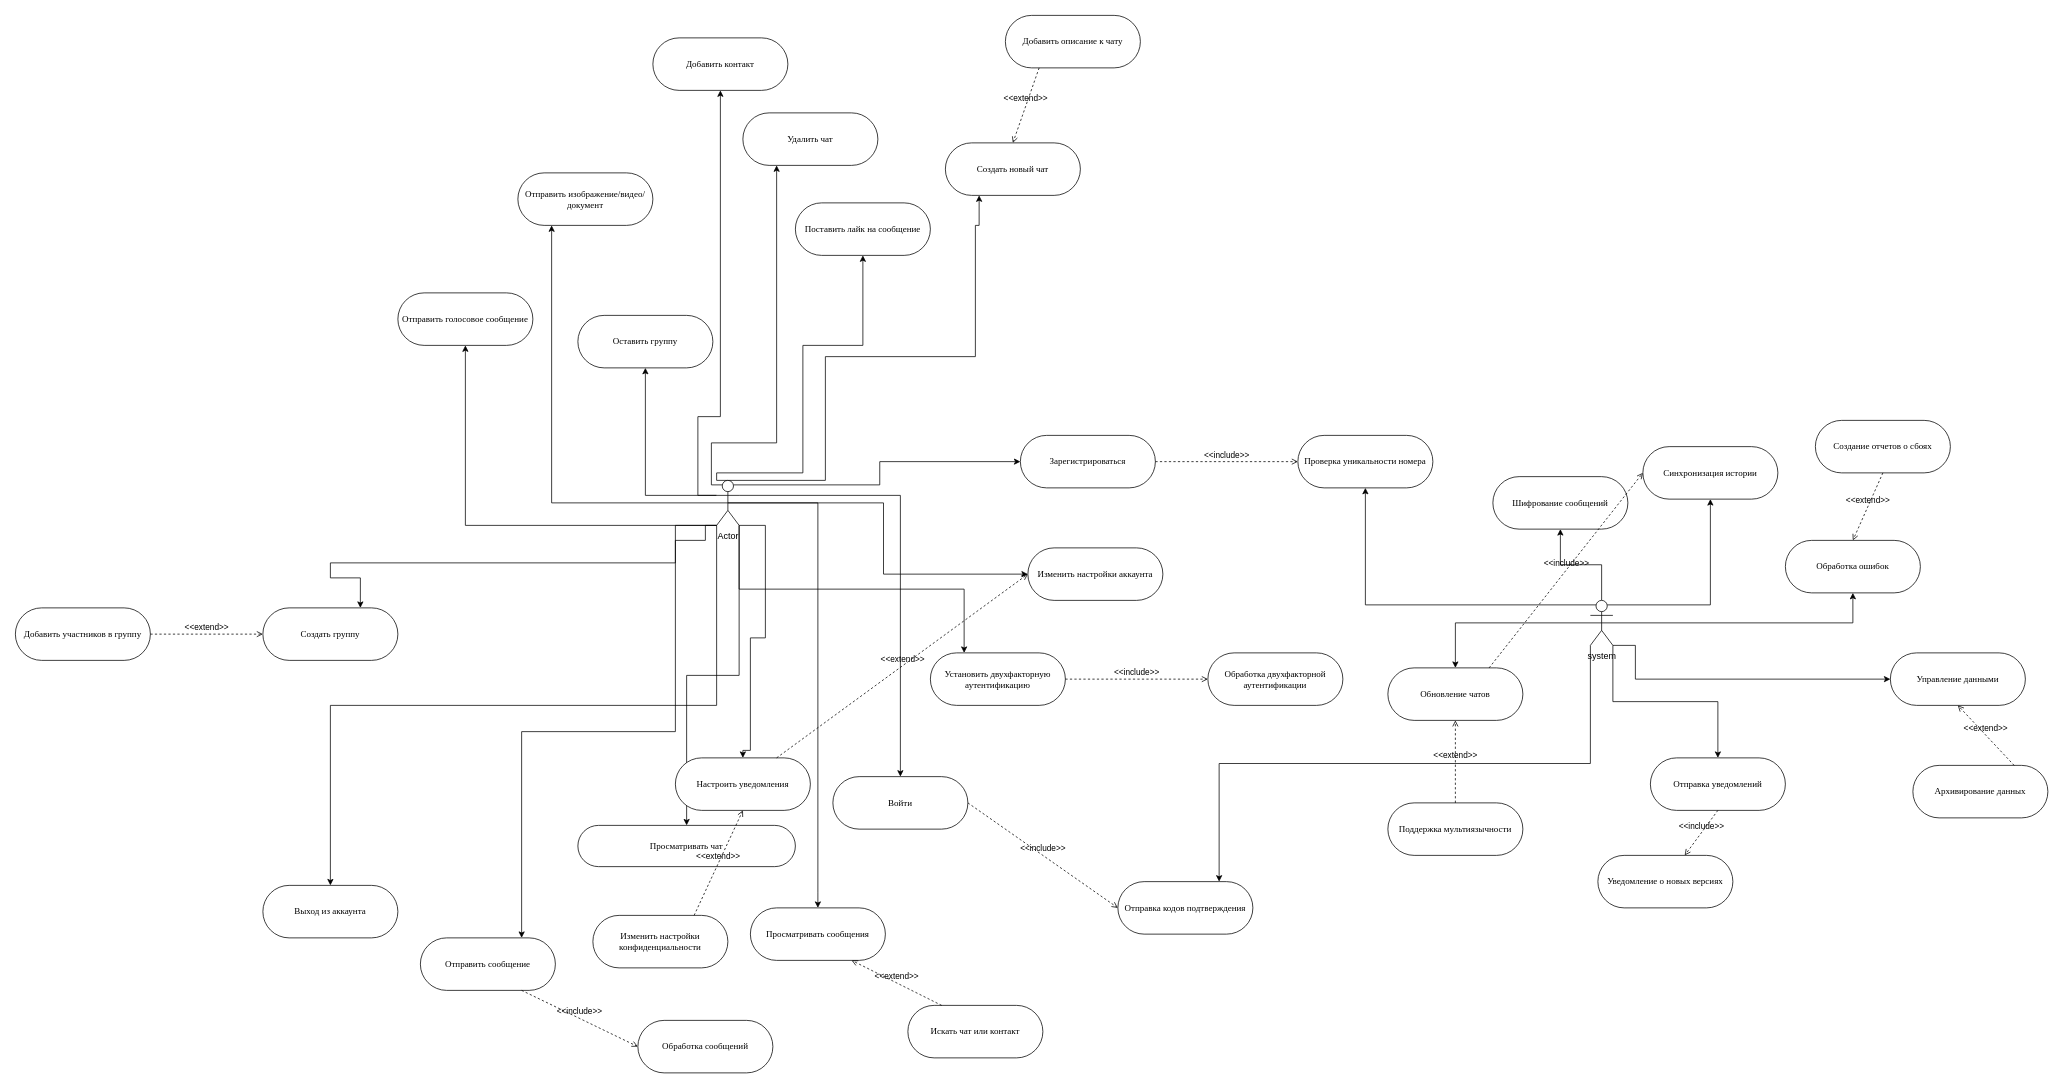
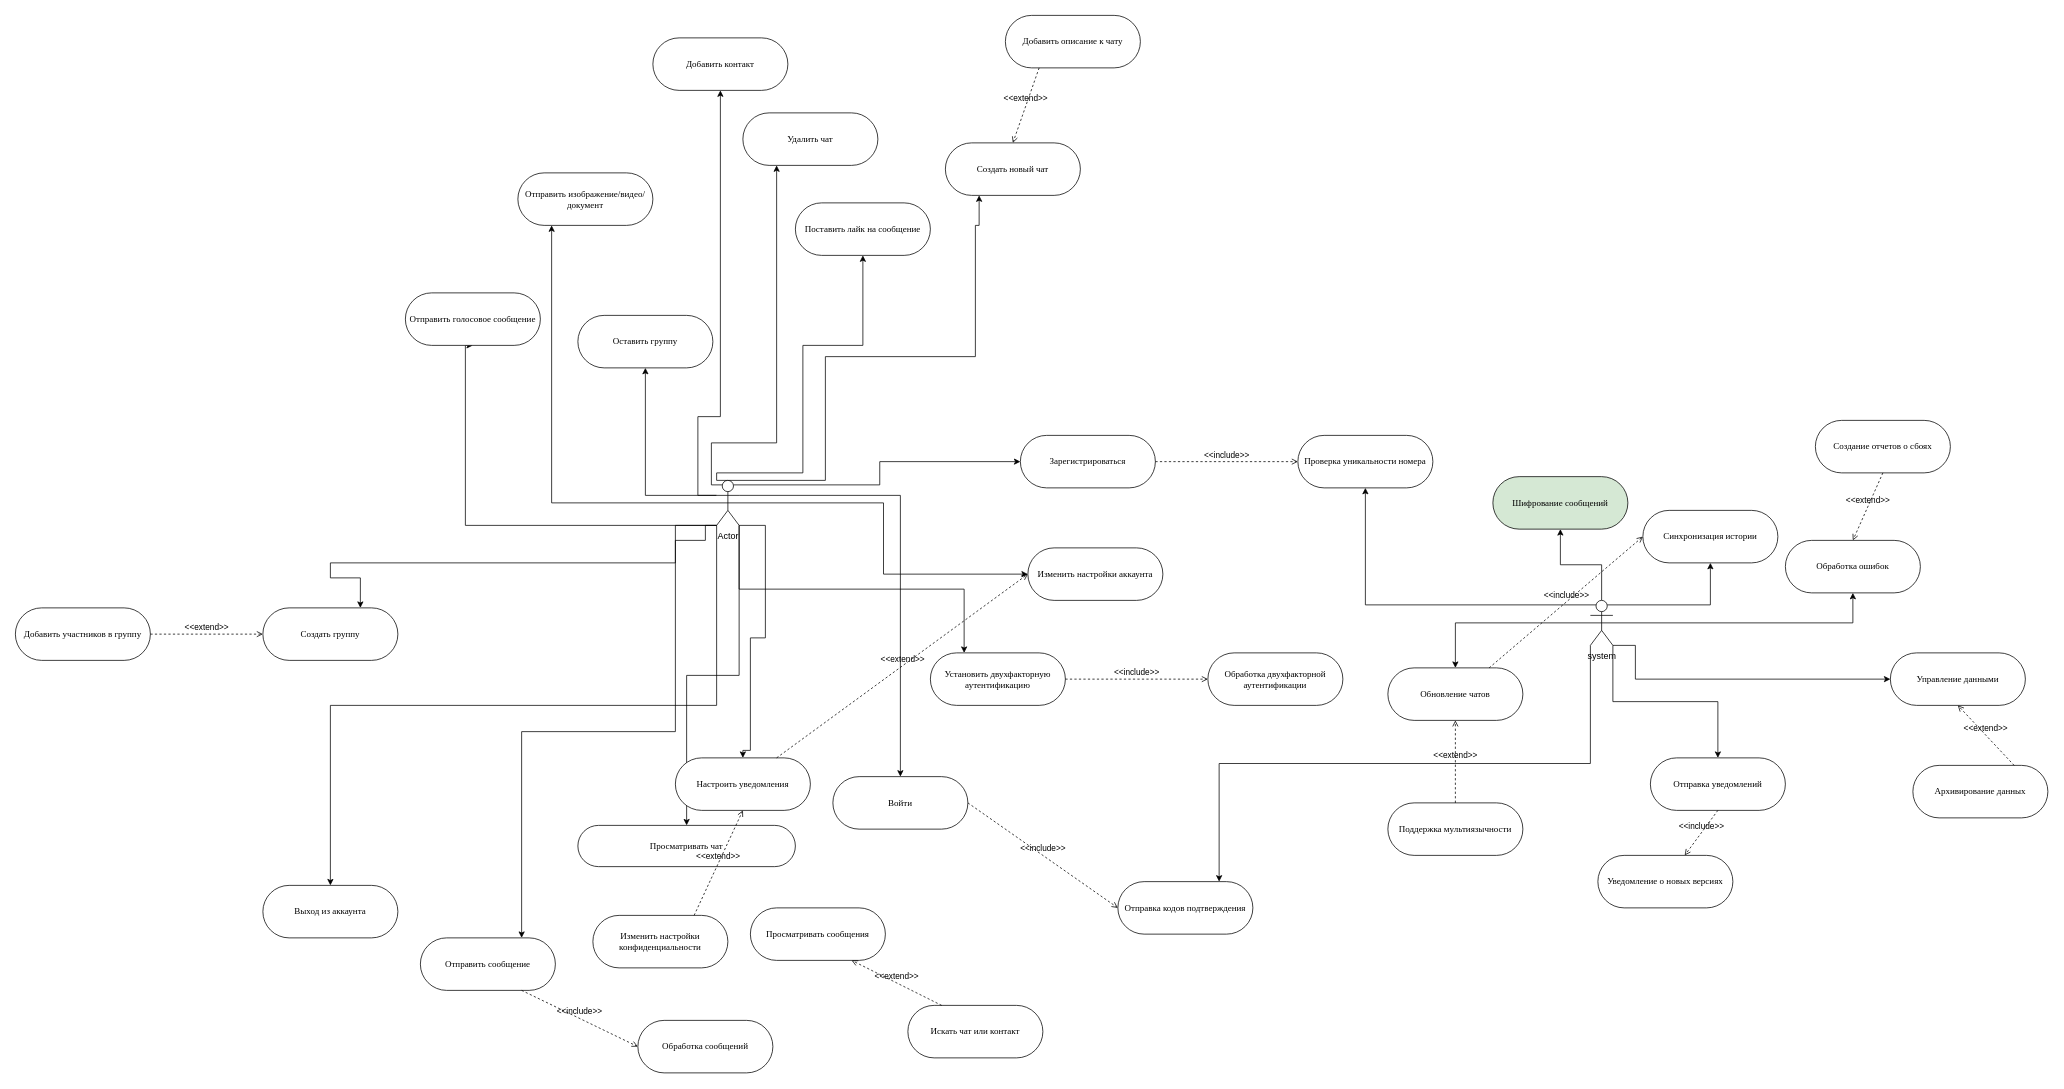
node "Отправить голосовое сообщение": moved (465, 319) -> (473, 319)
node "Синхронизация истории": moved (1710, 473) -> (1710, 537)
node "Шифрование сообщений": fillcolor #ffffff -> #d5e8d4
edge "Actor" -> "Просматривать сообщения": removed
